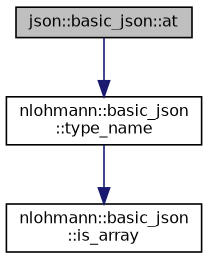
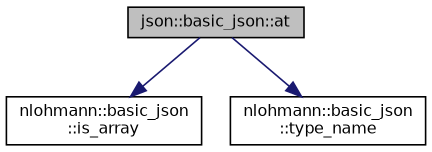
edge "nlohmann::basic_json ::type_name" -> "nlohmann::basic_json ::is_array": now "json::basic_json::at" -> "nlohmann::basic_json ::is_array"
